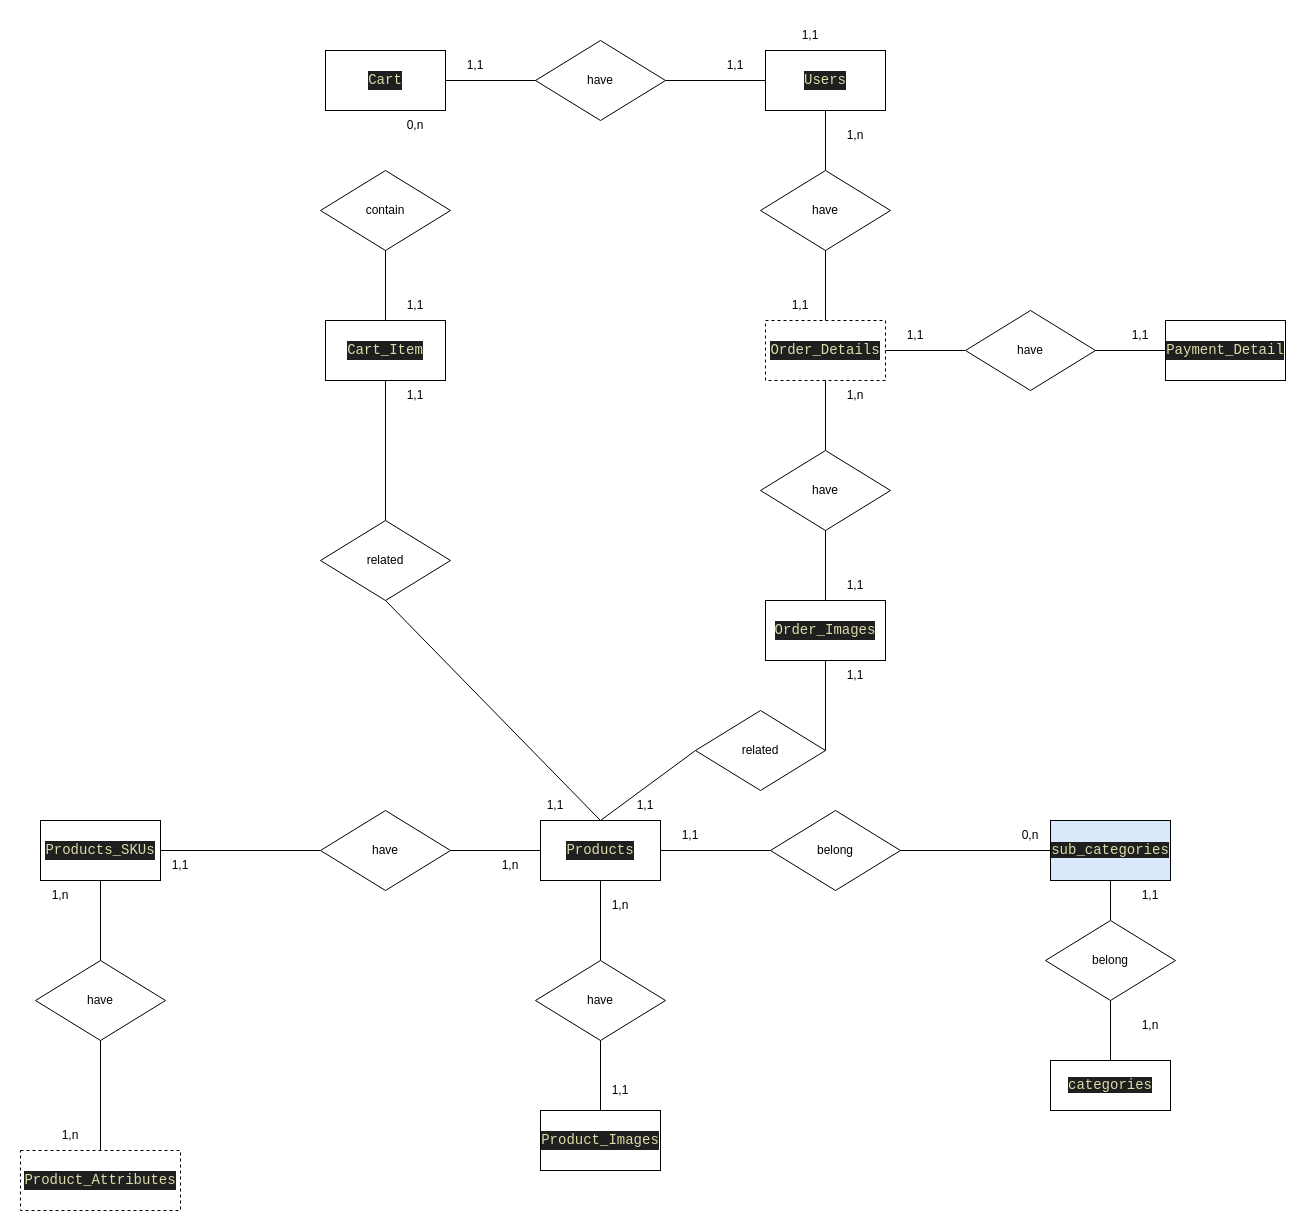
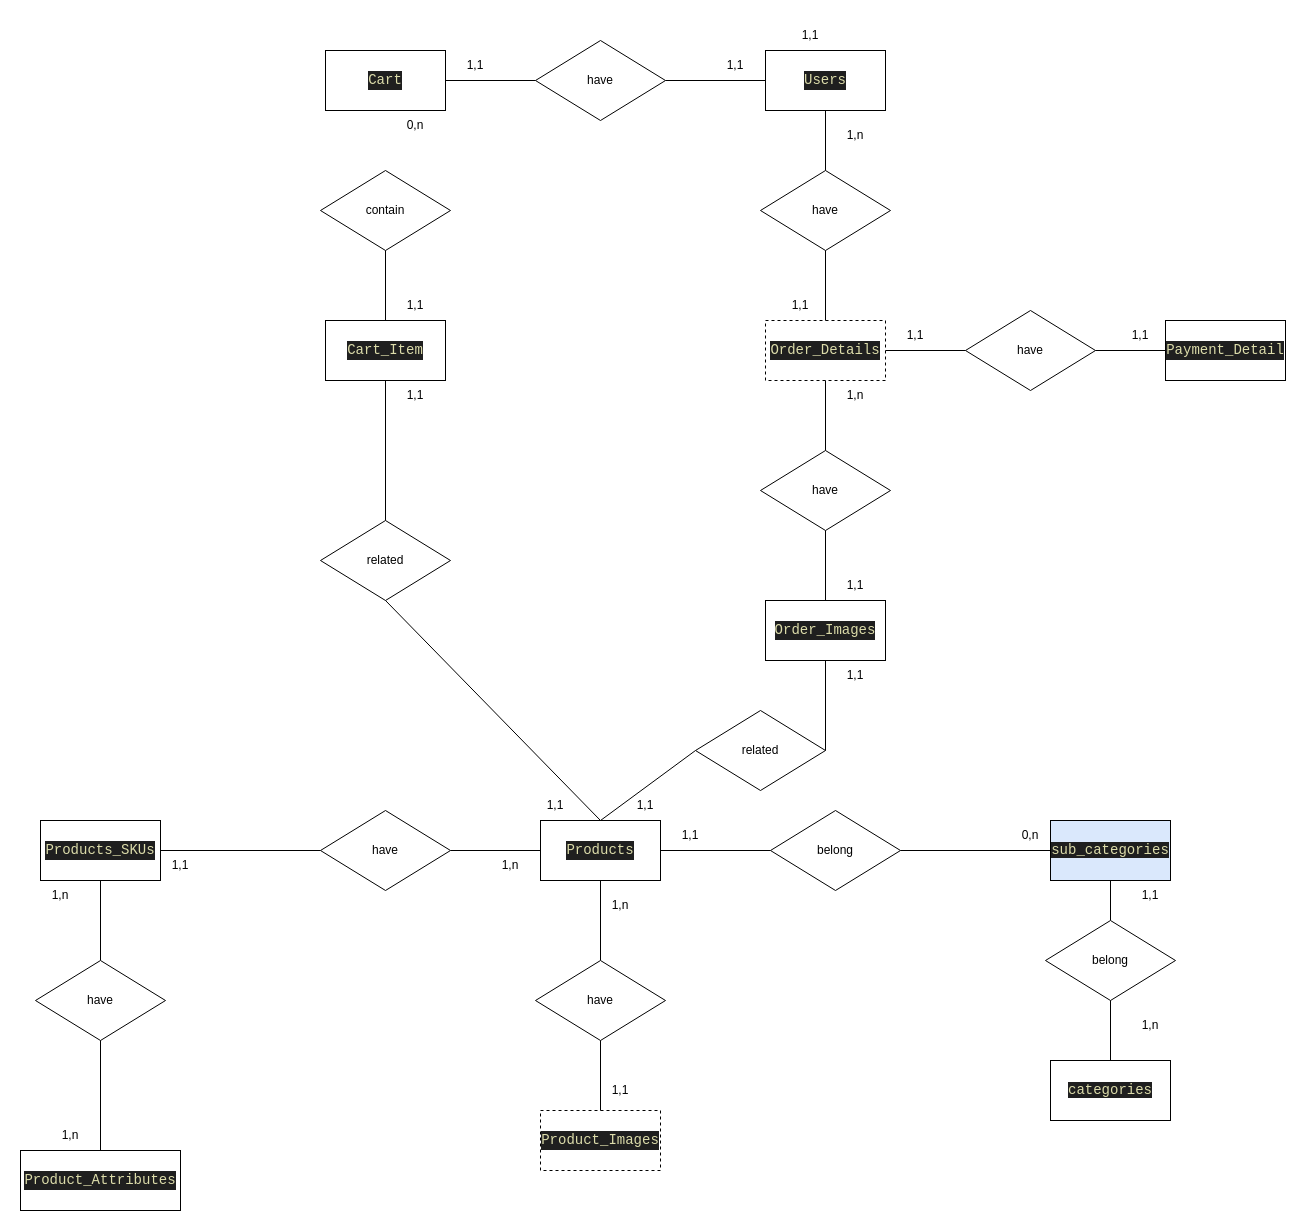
node "categories": size 120x50 -> 120x60
node "Product_Images": style solid -> dashed
node "Product_Attributes": style dashed -> solid
